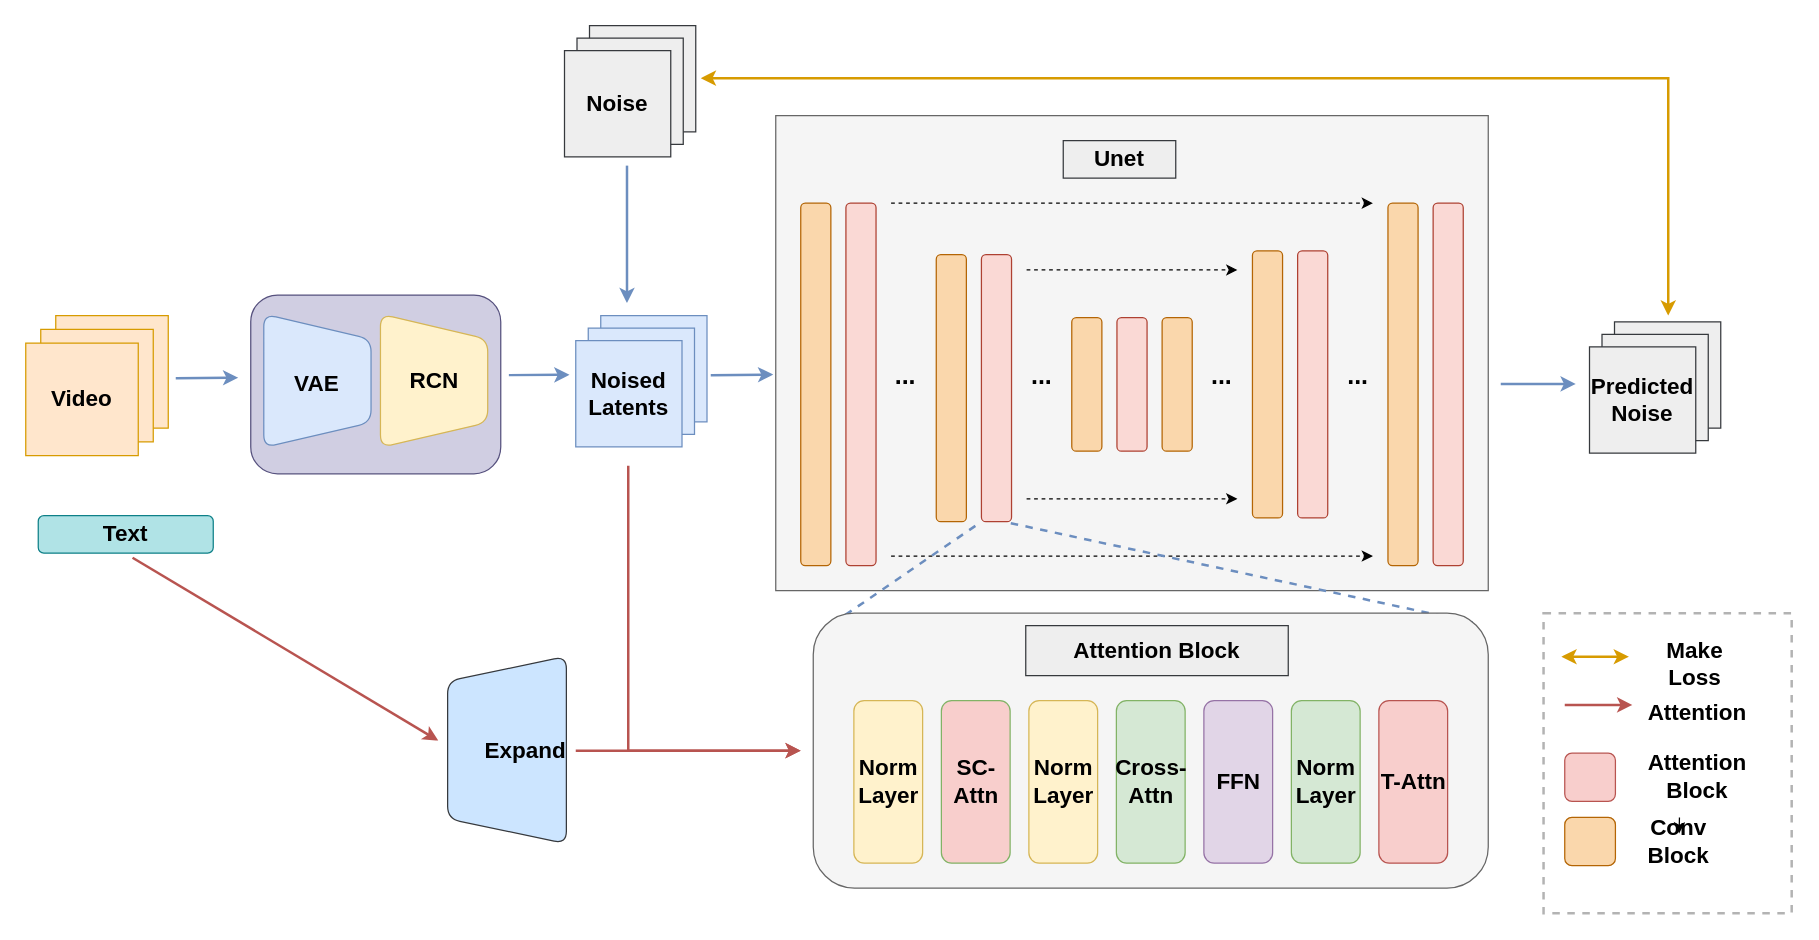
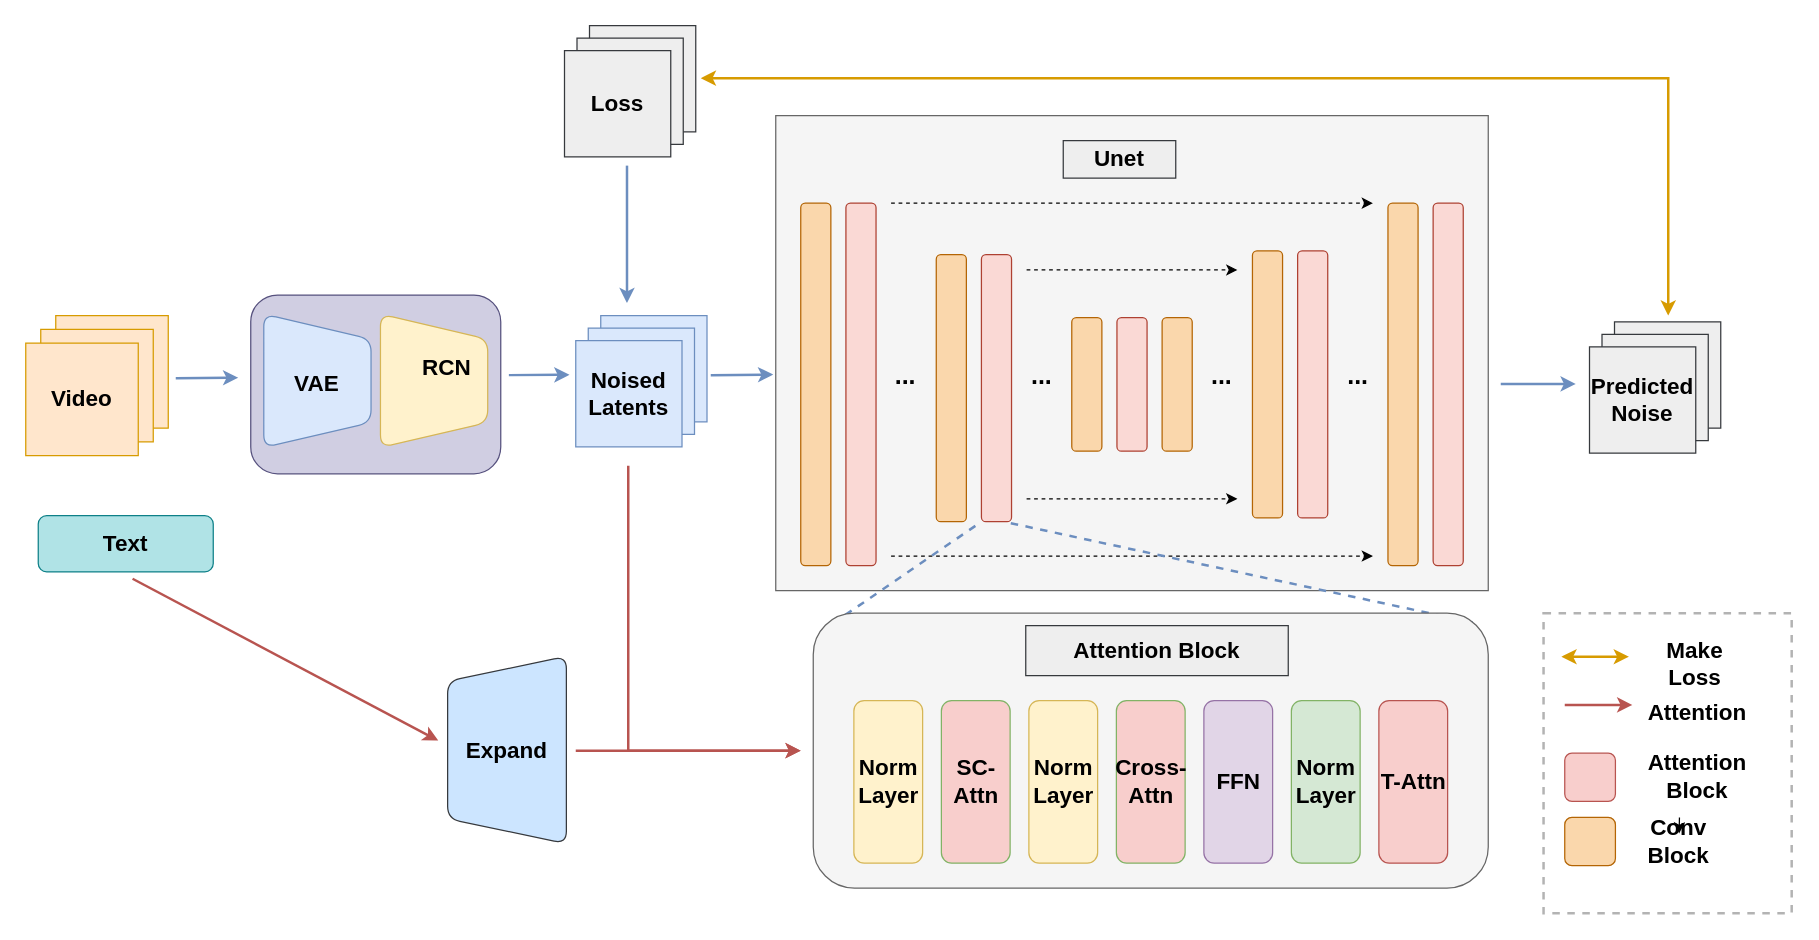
node "Noise": label "Noise" -> "Loss"
node "RCN": moved (434, 381) -> (447, 368)
node "Text": size 175x38 -> 175x56
node "Expand": moved (526, 751) -> (507, 751)
node "Cross-Attn": fillcolor #d5e8d4 -> #f8cecc
